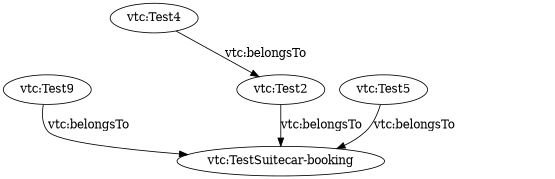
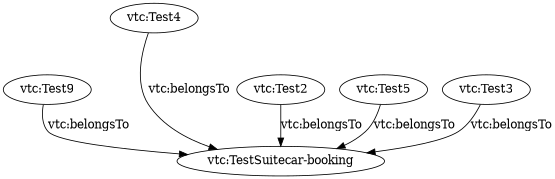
edge "vtc:Test4" -> "vtc:Test2": now "vtc:Test4" -> "vtc:TestSuitecar-booking"
node "vtc:Test3": added
